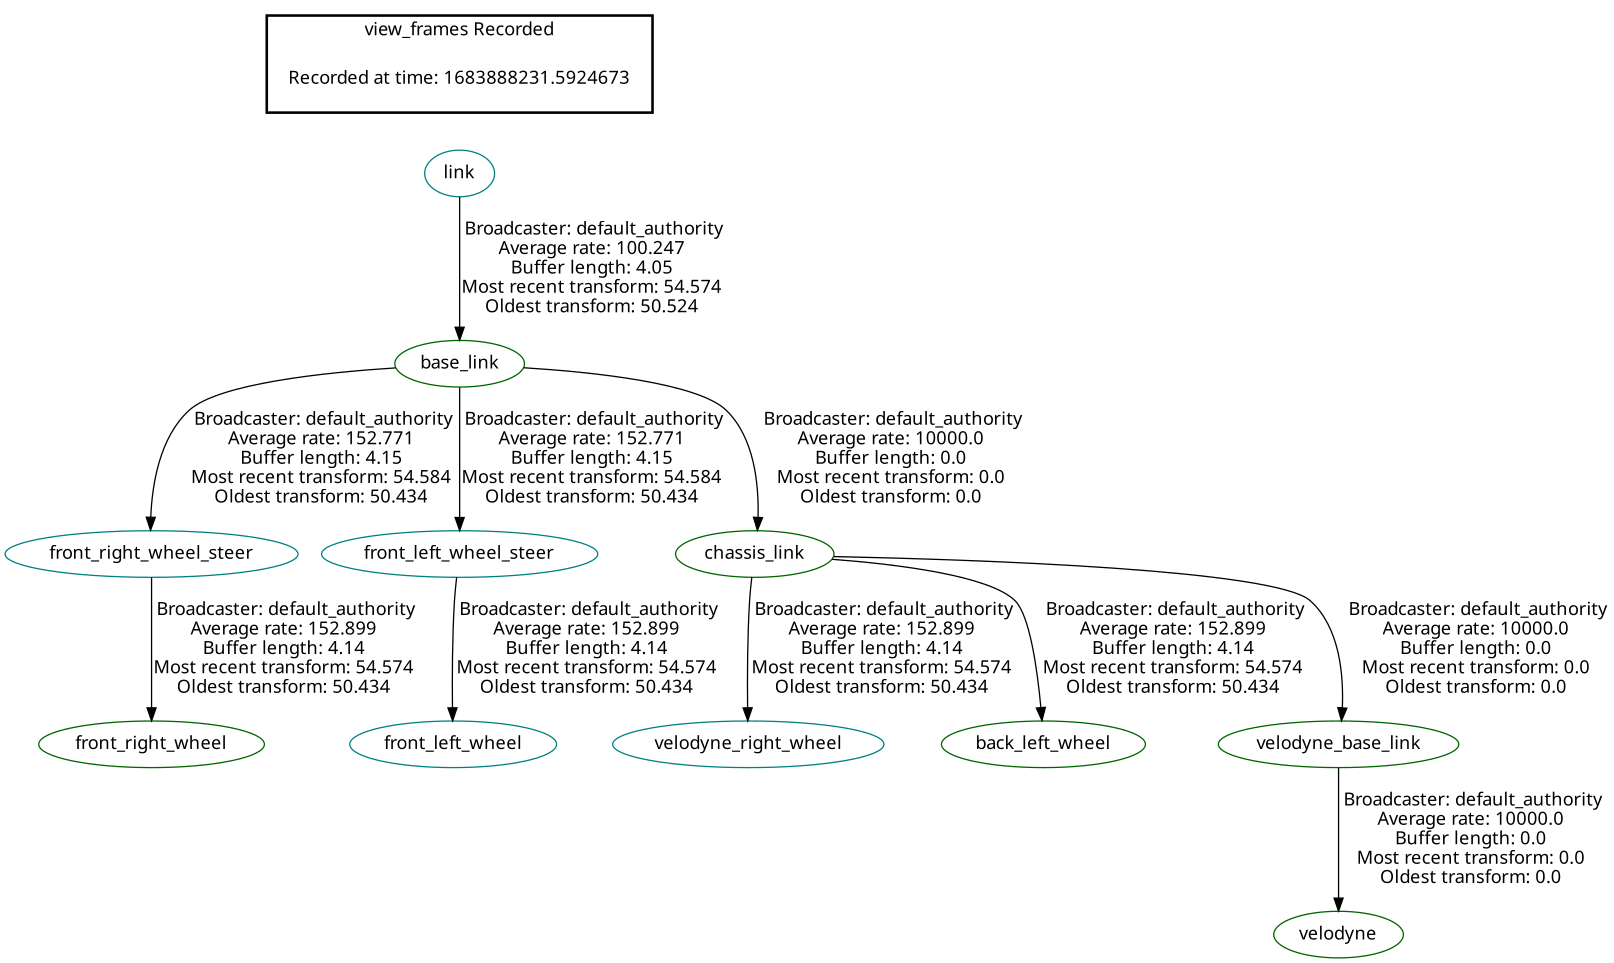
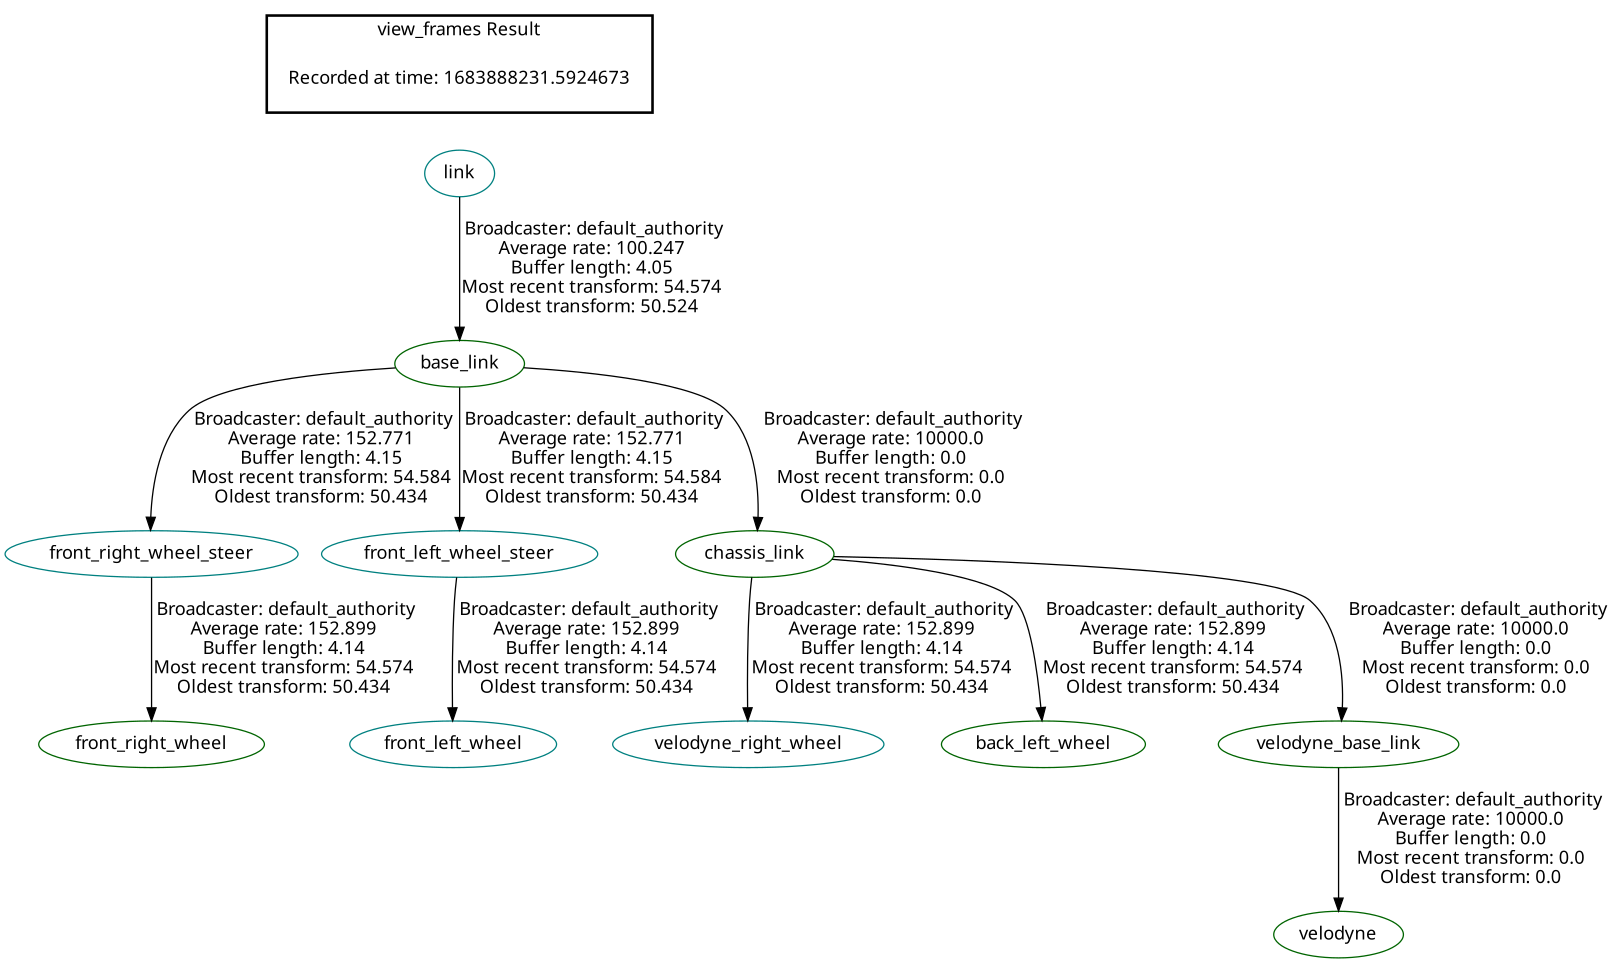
cluster "view_frames Recorded": label "view_frames Recorded" -> "view_frames Result"
